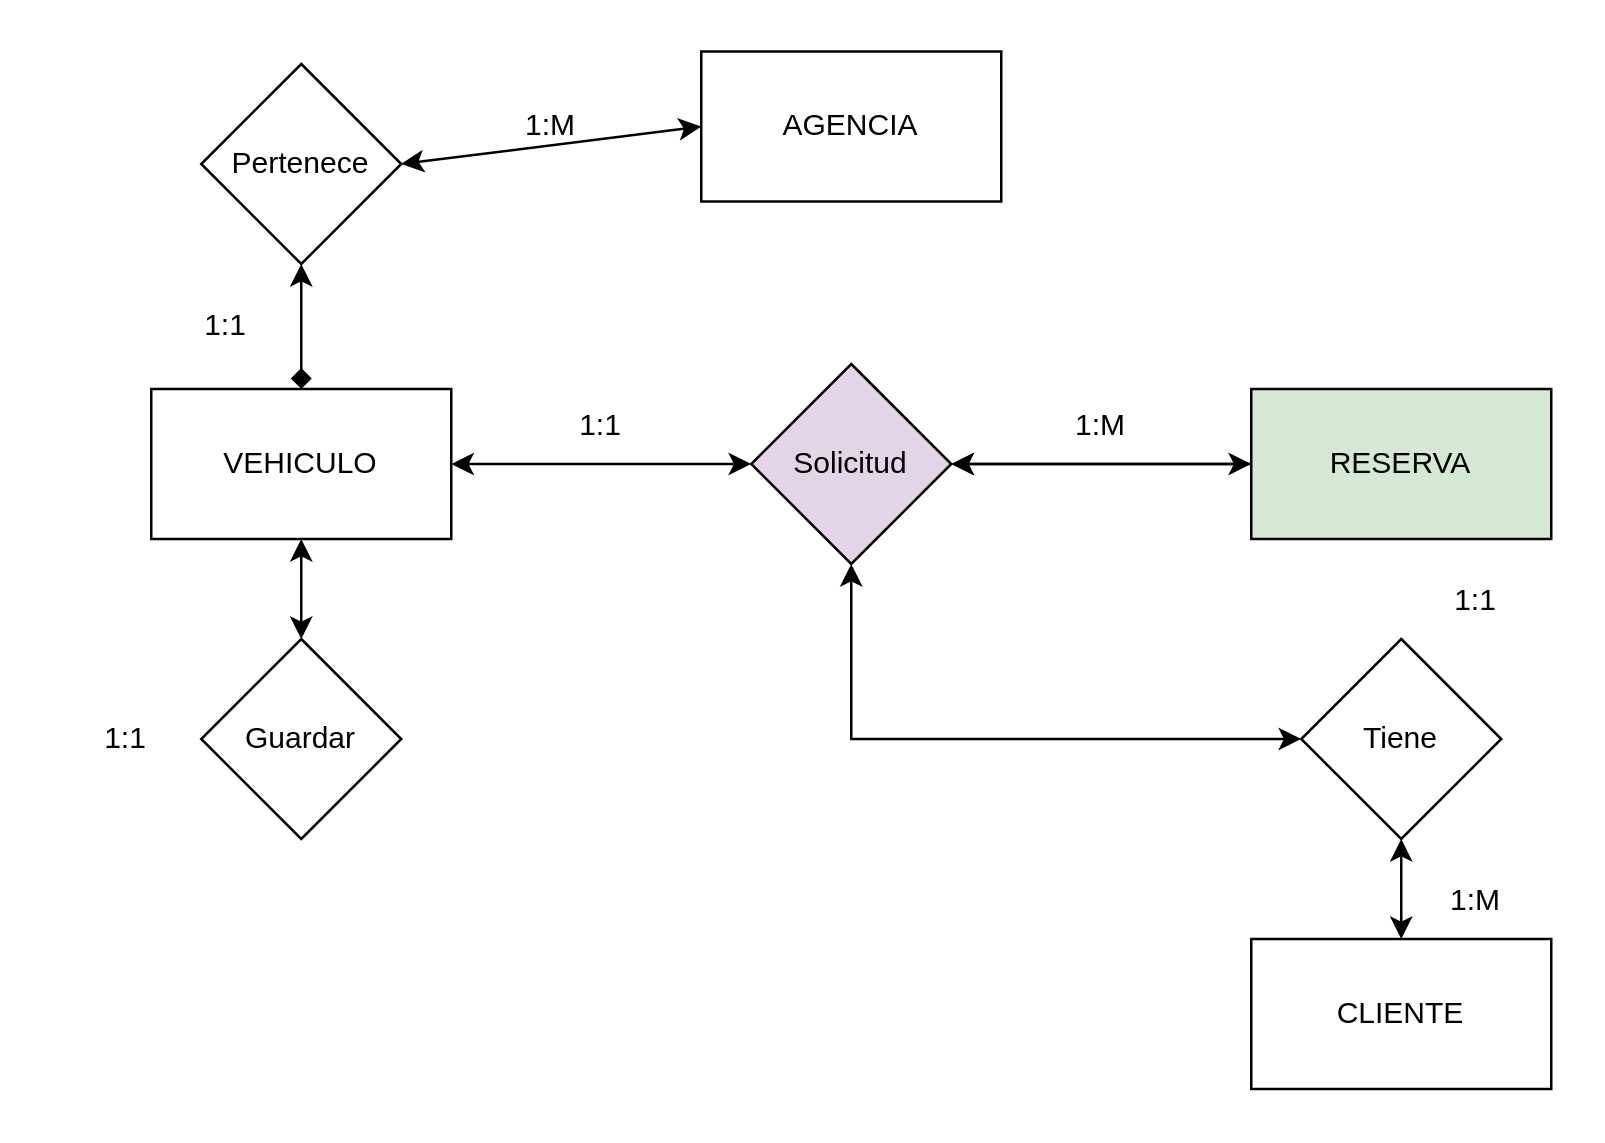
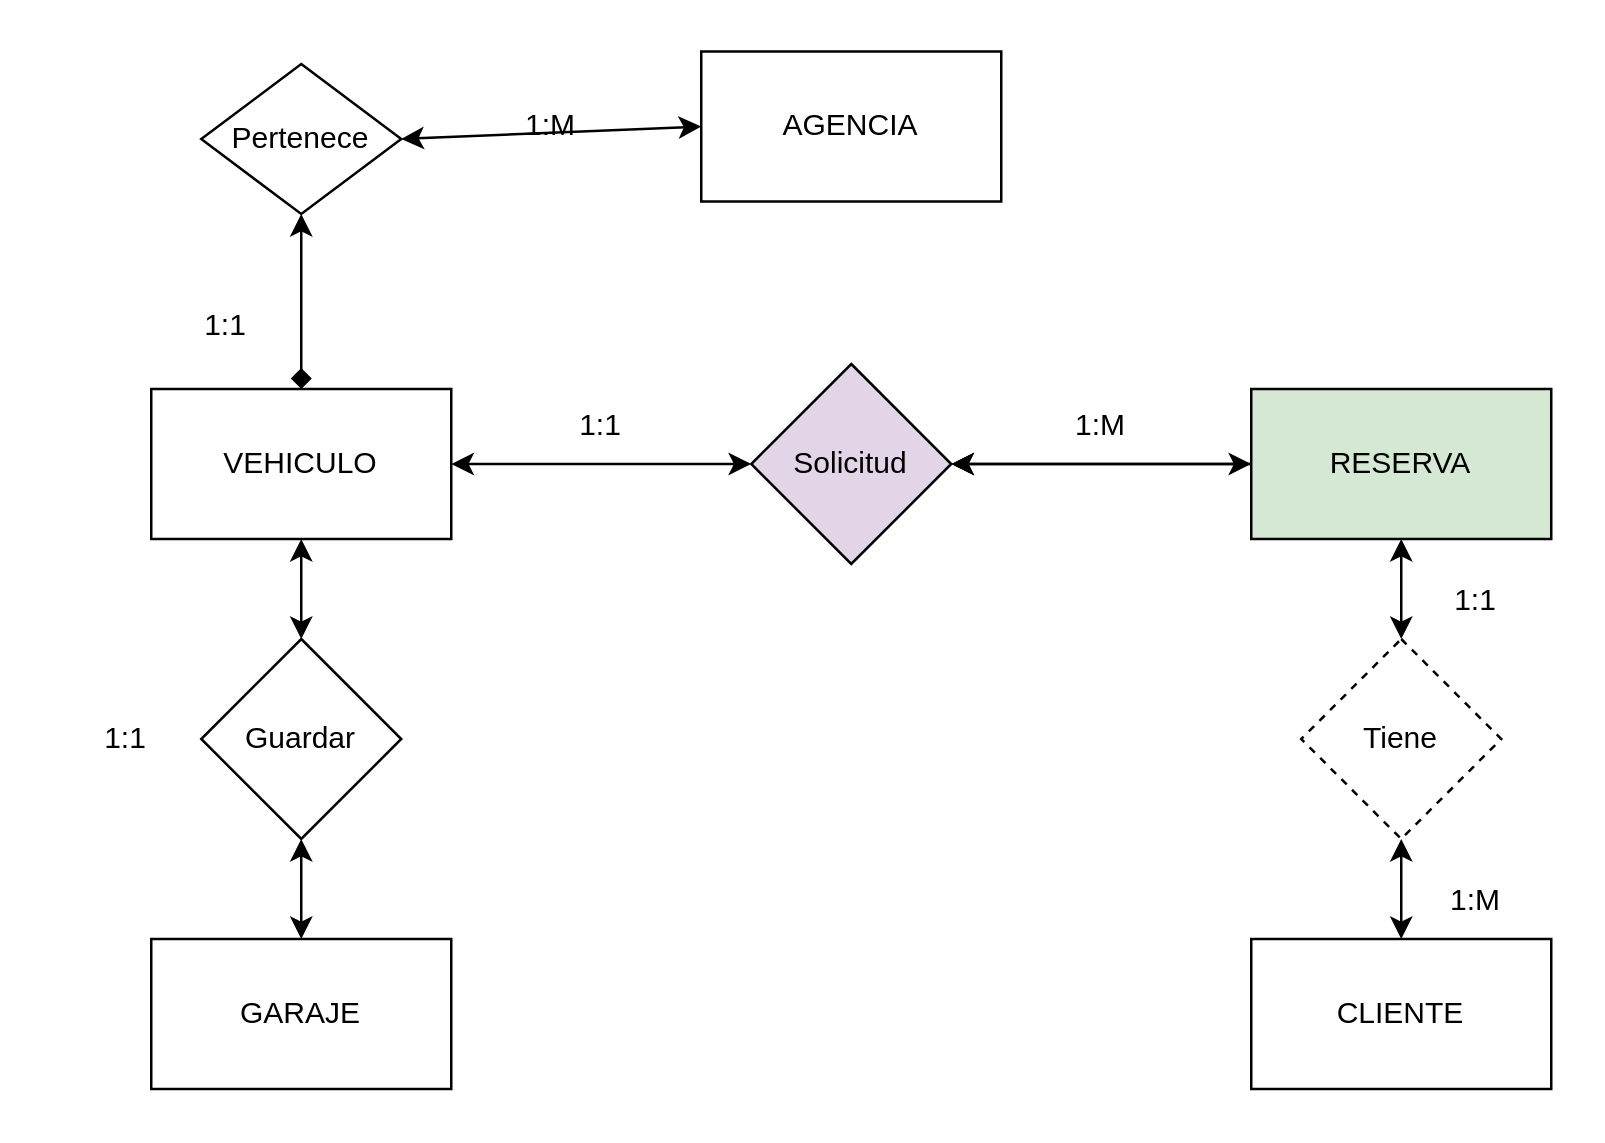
node "Pertenece": size 200x200 -> 200x150
edge "Solicitud" -- "Tiene": now "RESERVA" -- "Tiene"
node "Tiene": style solid -> dashed
edge "Guardar" -- "GARAJE": added
node "GARAJE": added
